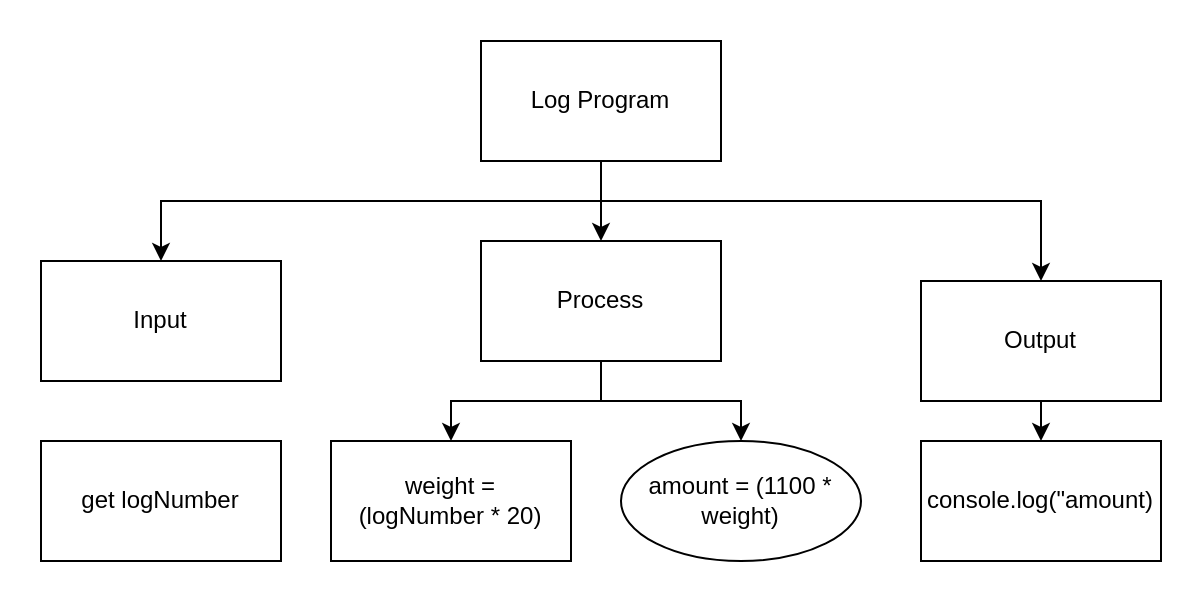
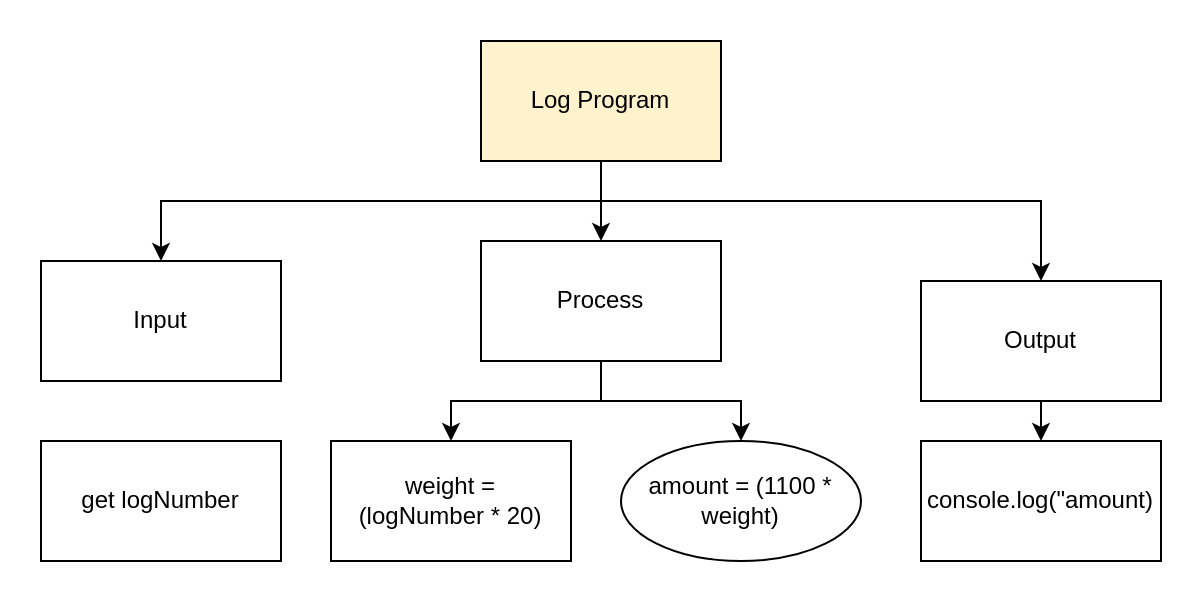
node "Log Program": fillcolor #ffffff -> #fff2cc
